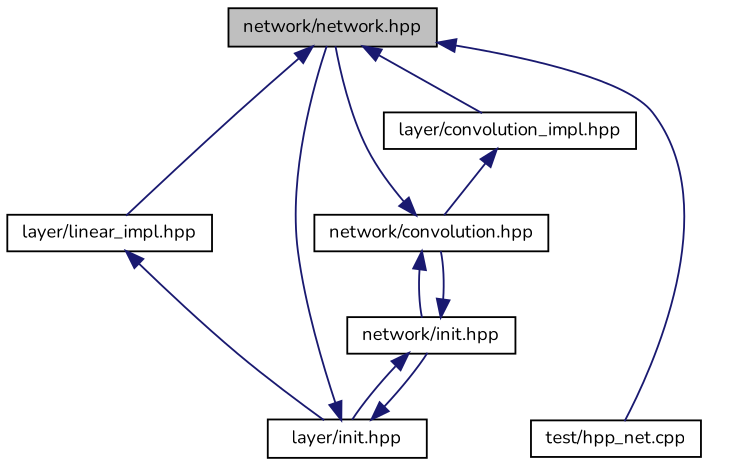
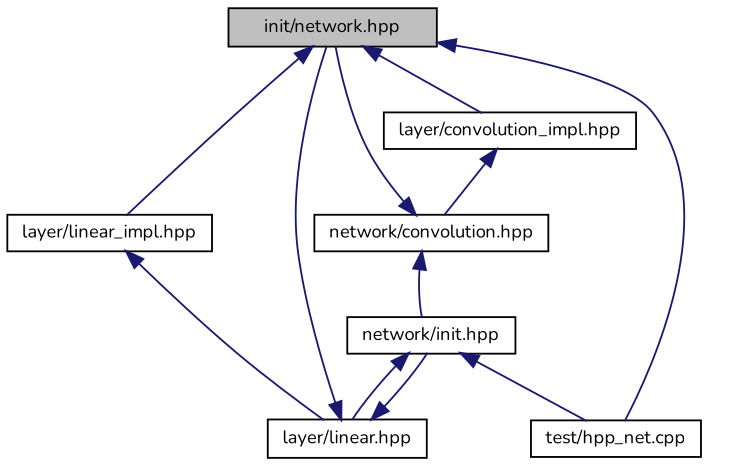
node "network/network.hpp": label "network/network.hpp" -> "init/network.hpp"
edge "network/convolution.hpp" -> "network/init.hpp": now "test/hpp_net.cpp" -> "network/init.hpp"
node "layer/init.hpp": label "layer/init.hpp" -> "layer/linear.hpp"
